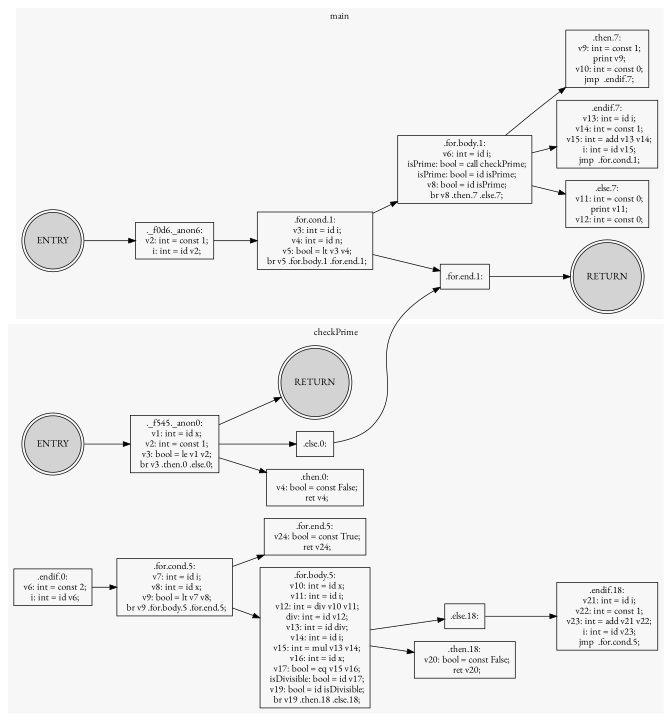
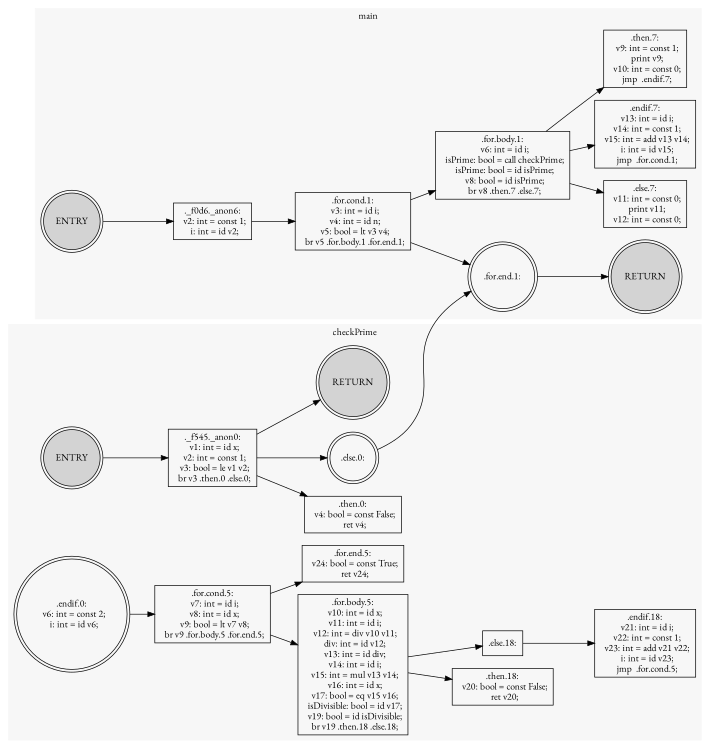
node ".for.end.1:": shape box -> doublecircle
node ".else.0:": shape box -> doublecircle
node ".endif.0: v6: int = const 2; i: int = id v6;": shape box -> doublecircle
